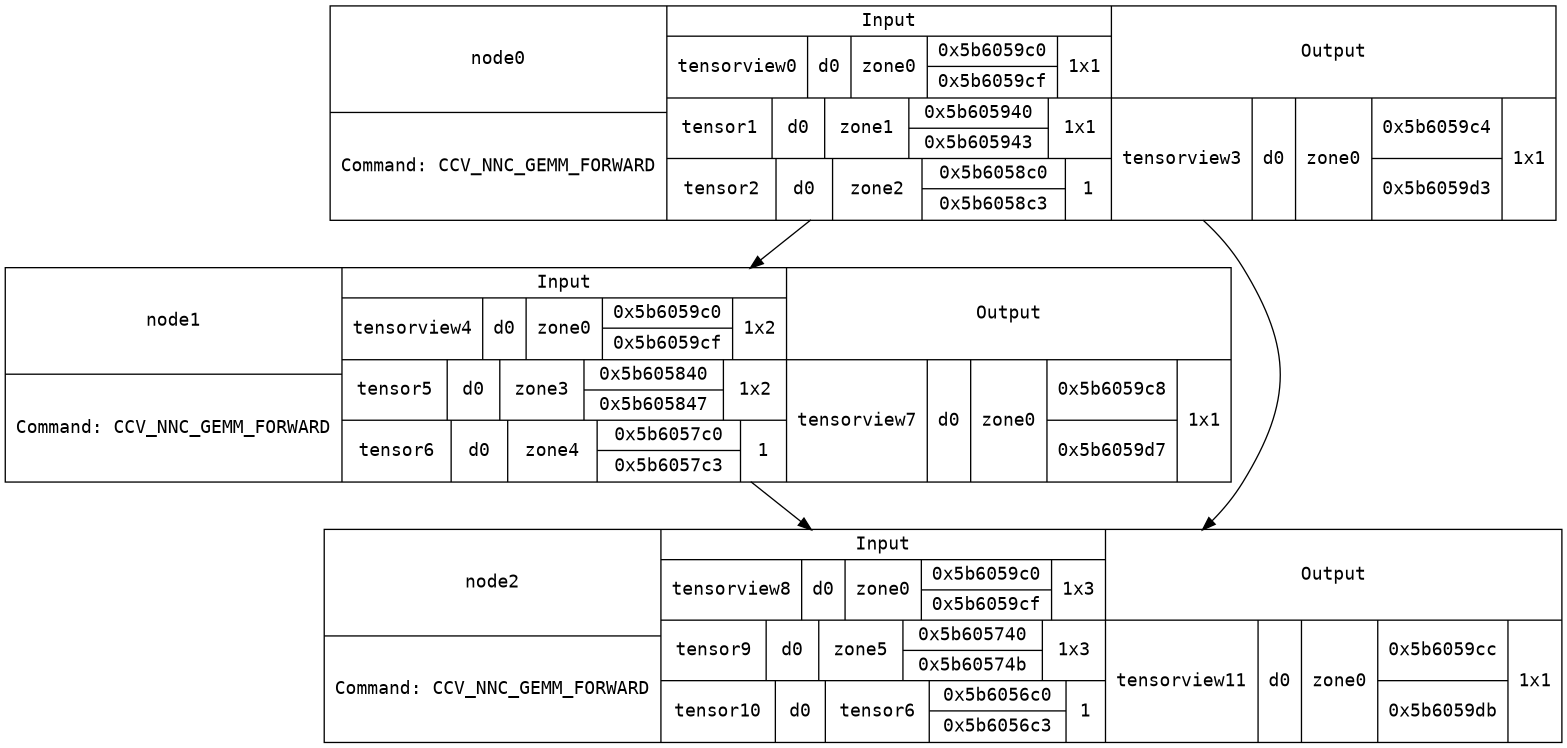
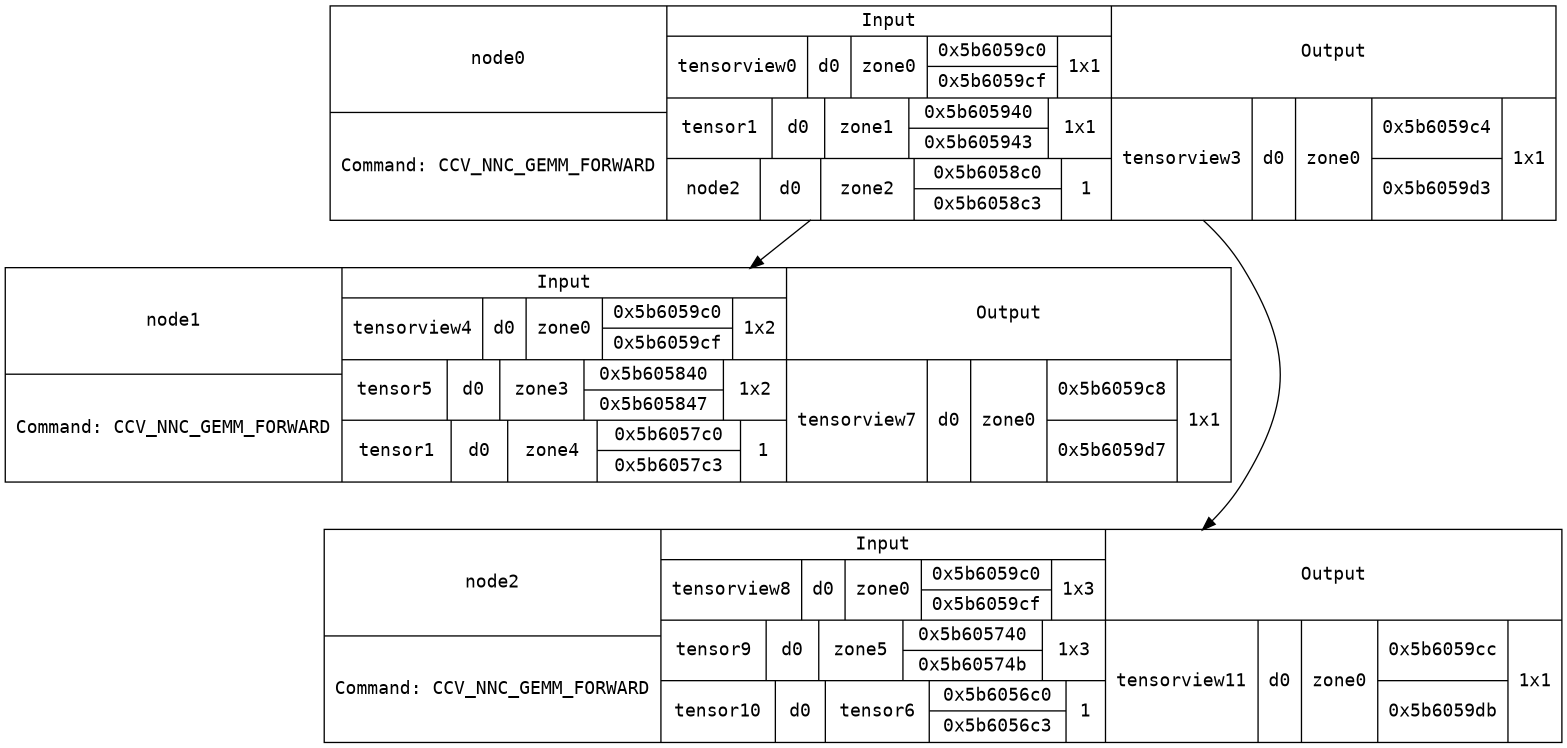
node "node0": text "tensor2" -> "node2"
node "node1": text "tensor6" -> "tensor1"
edge "node1" -> "node2": removed
